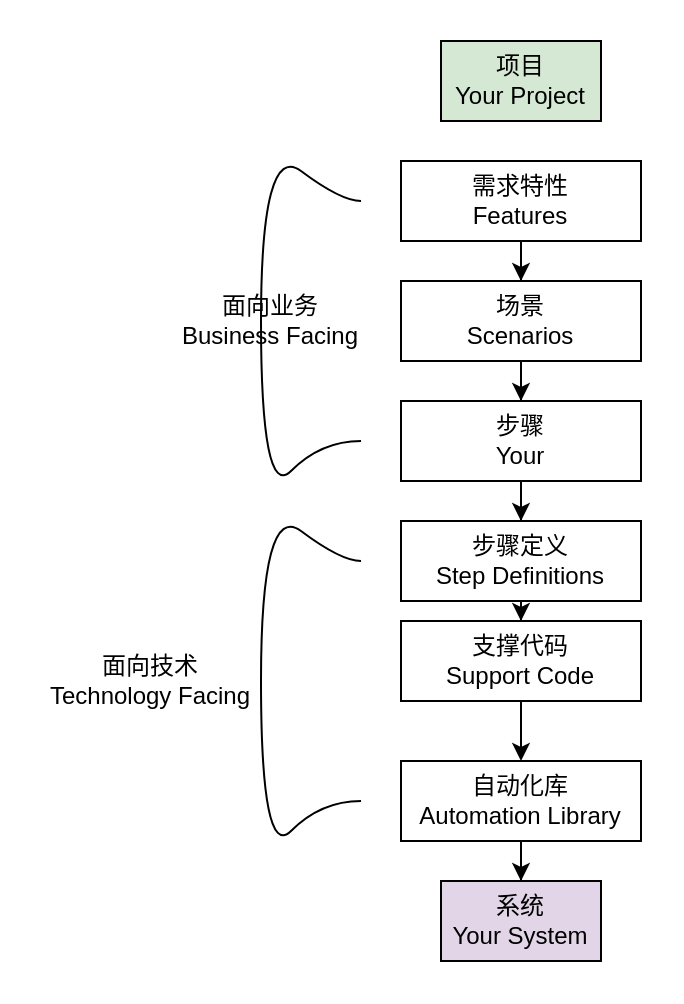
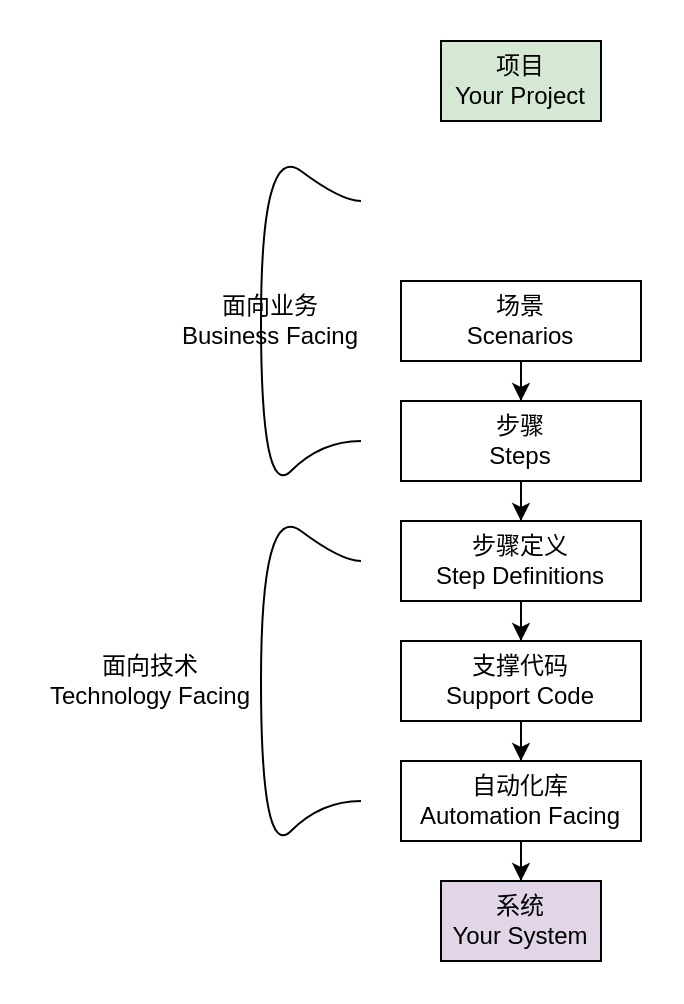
node "需求特性 Features": removed
edge "需求特性 Features" -> "场景 Scenarios": removed
node "步骤 Your": label "步骤 Your" -> "步骤 Steps"
node "支撑代码 Support Code": moved (521, 661) -> (521, 681)
node "自动化库 Automation Library": label "自动化库 Automation Library" -> "自动化库 Automation Facing"
